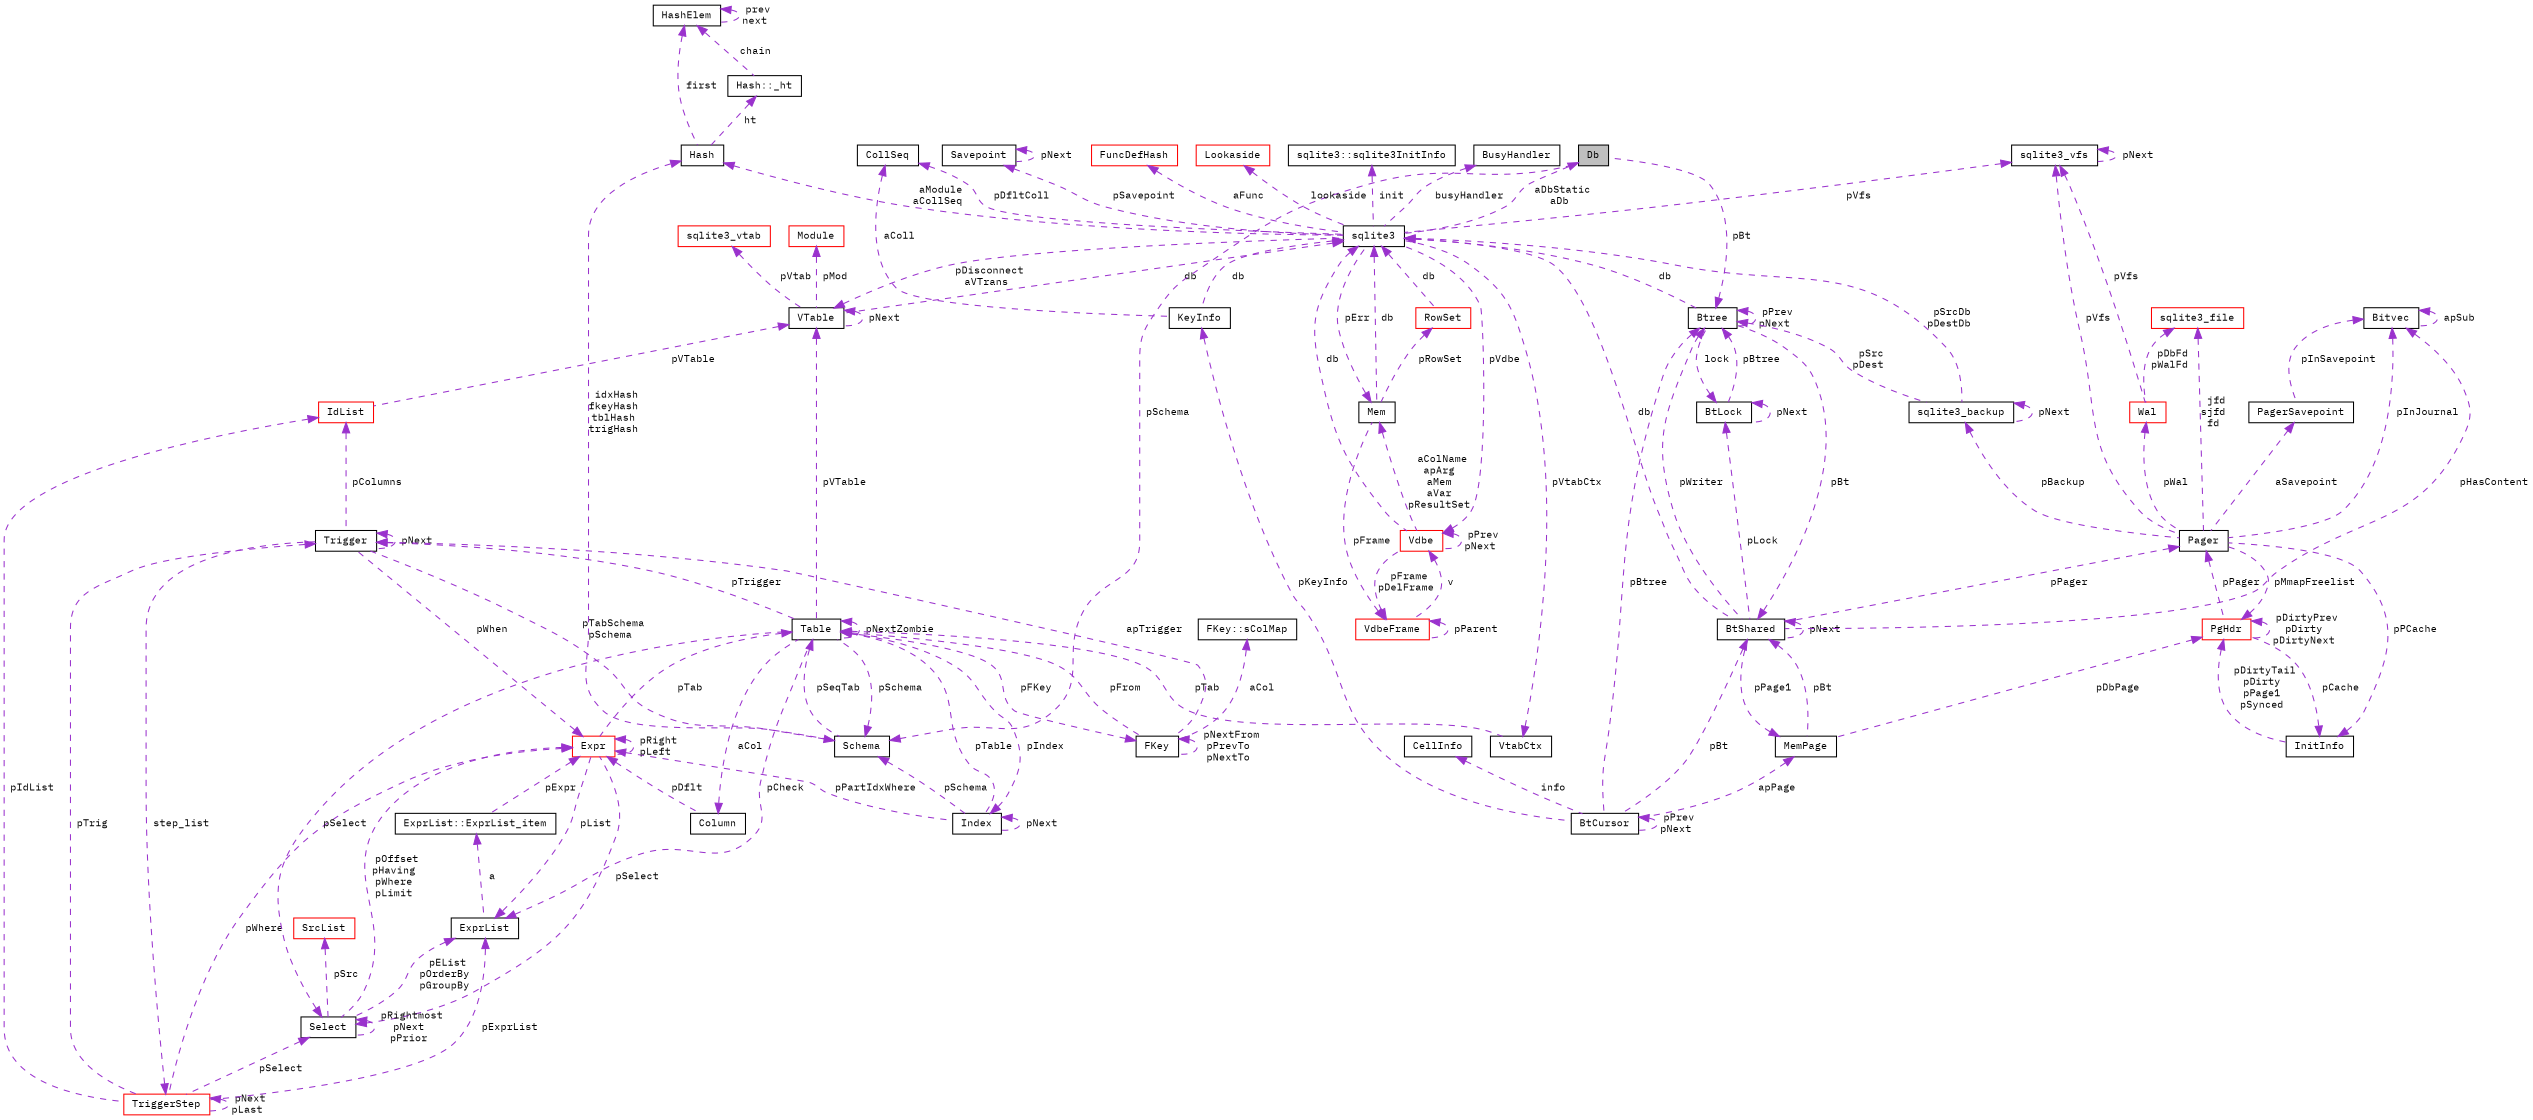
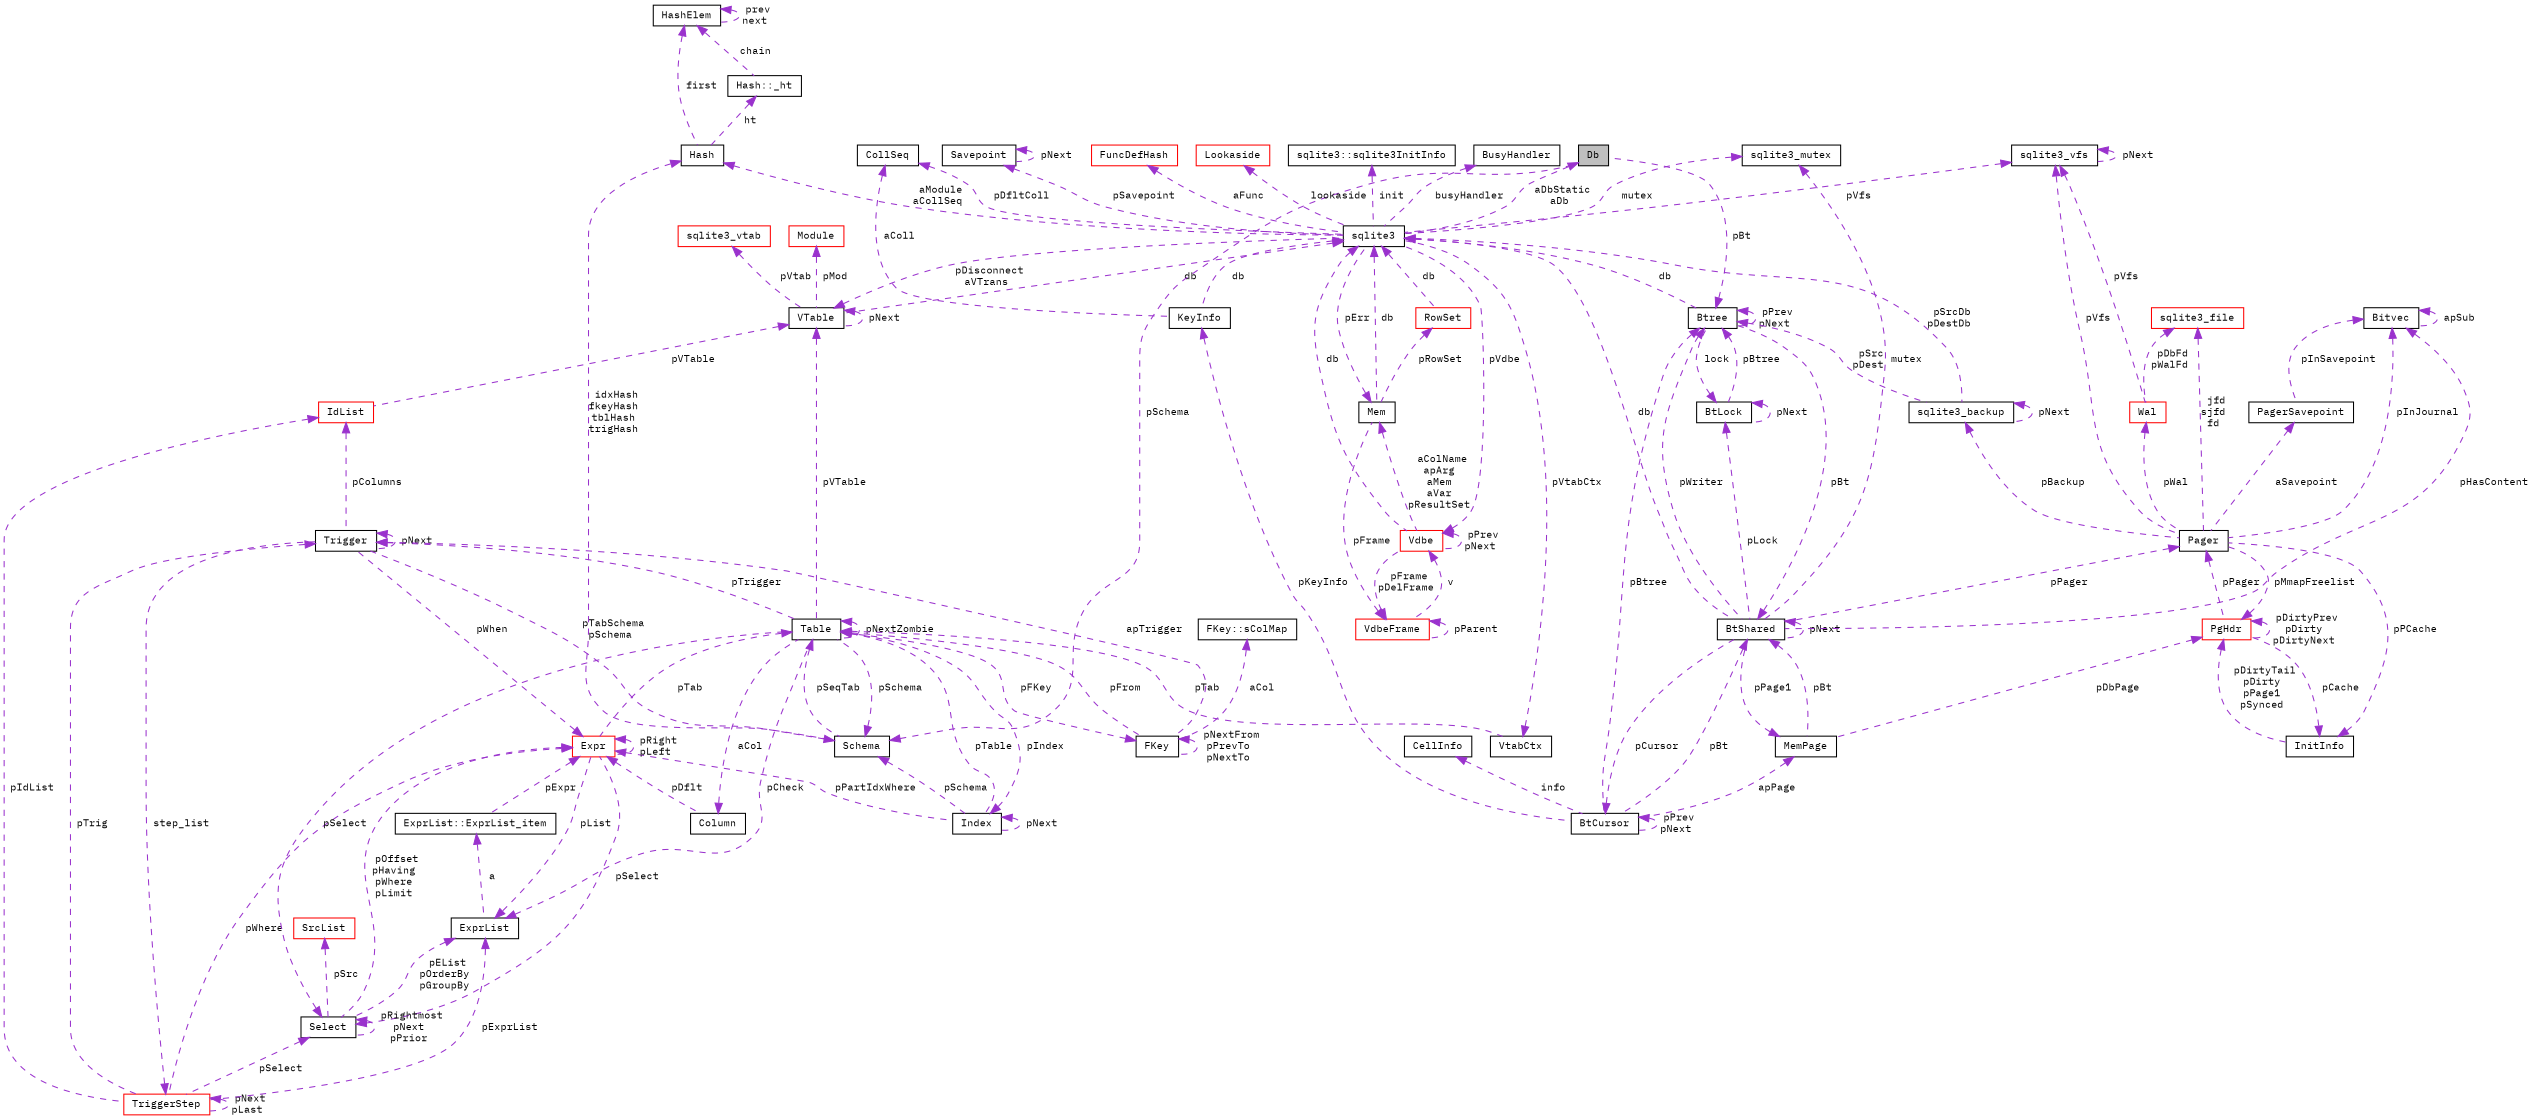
node "sqlite3_mutex": added
edge "BtShared" -> "BtCursor": added, label "pCursor"
